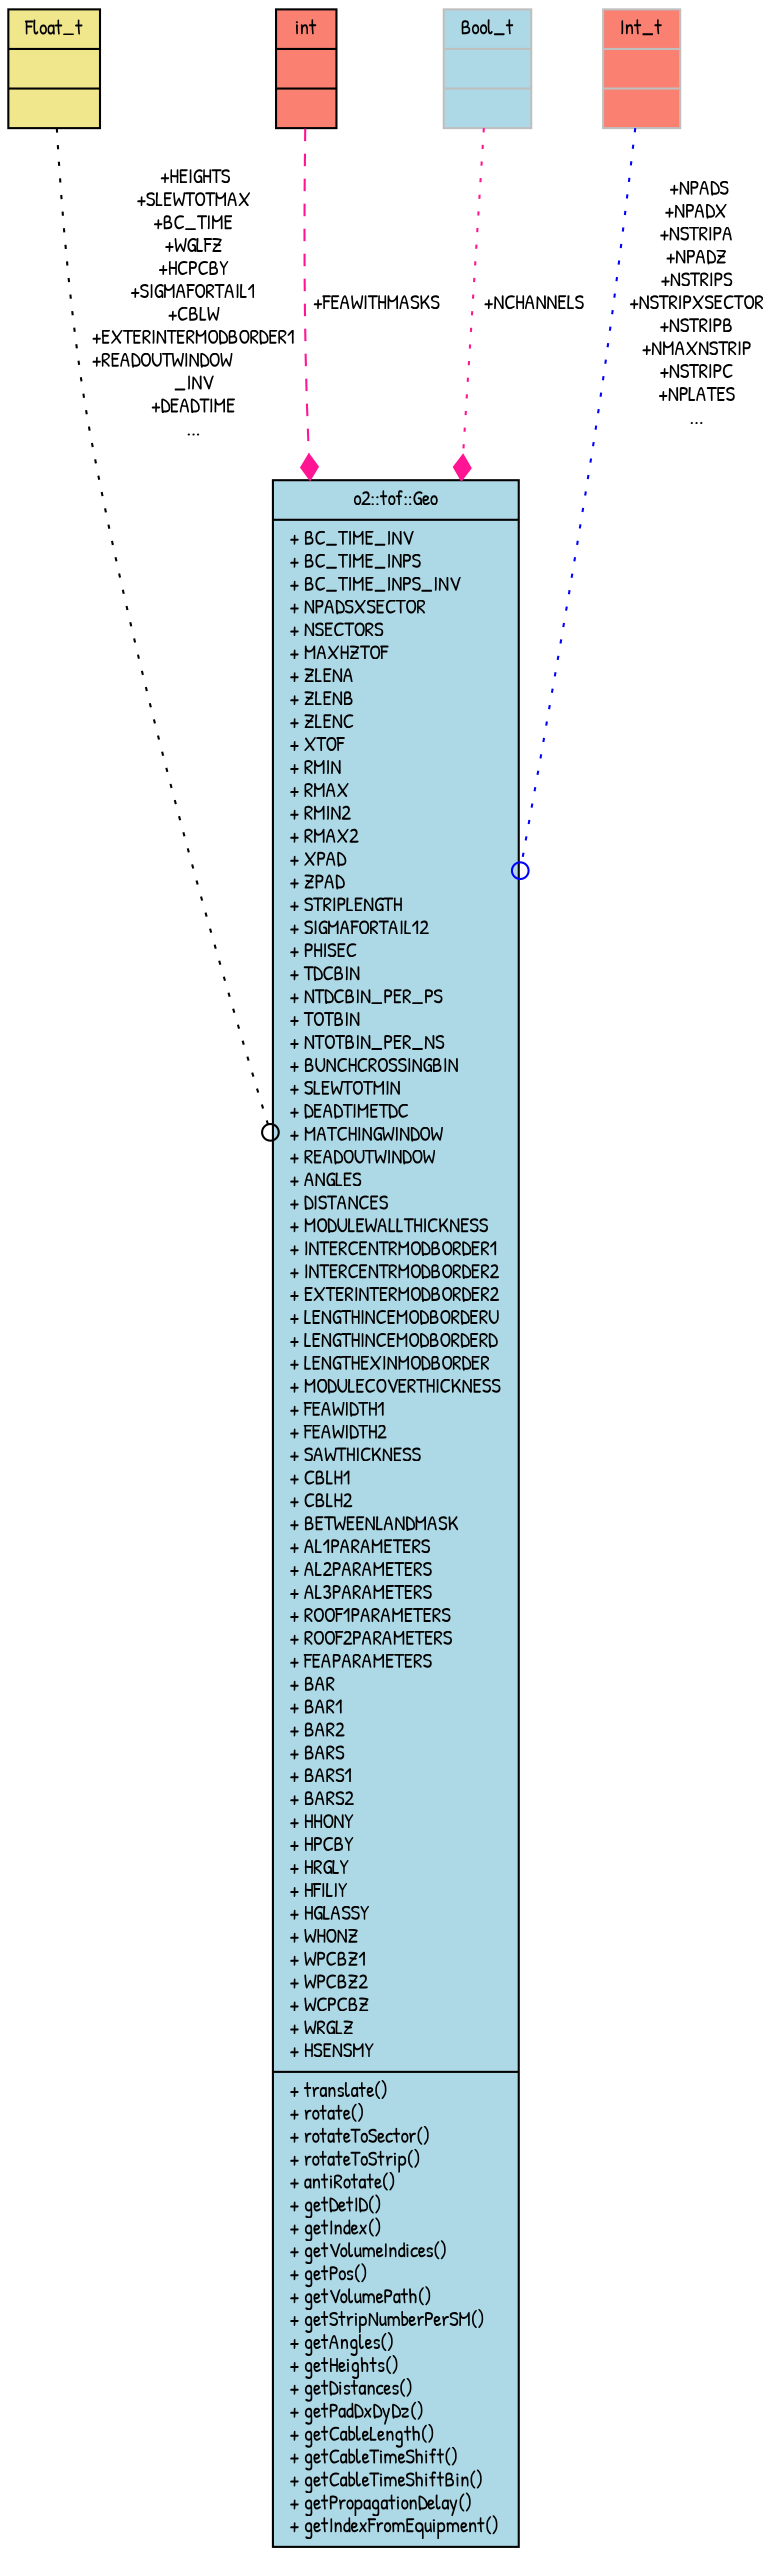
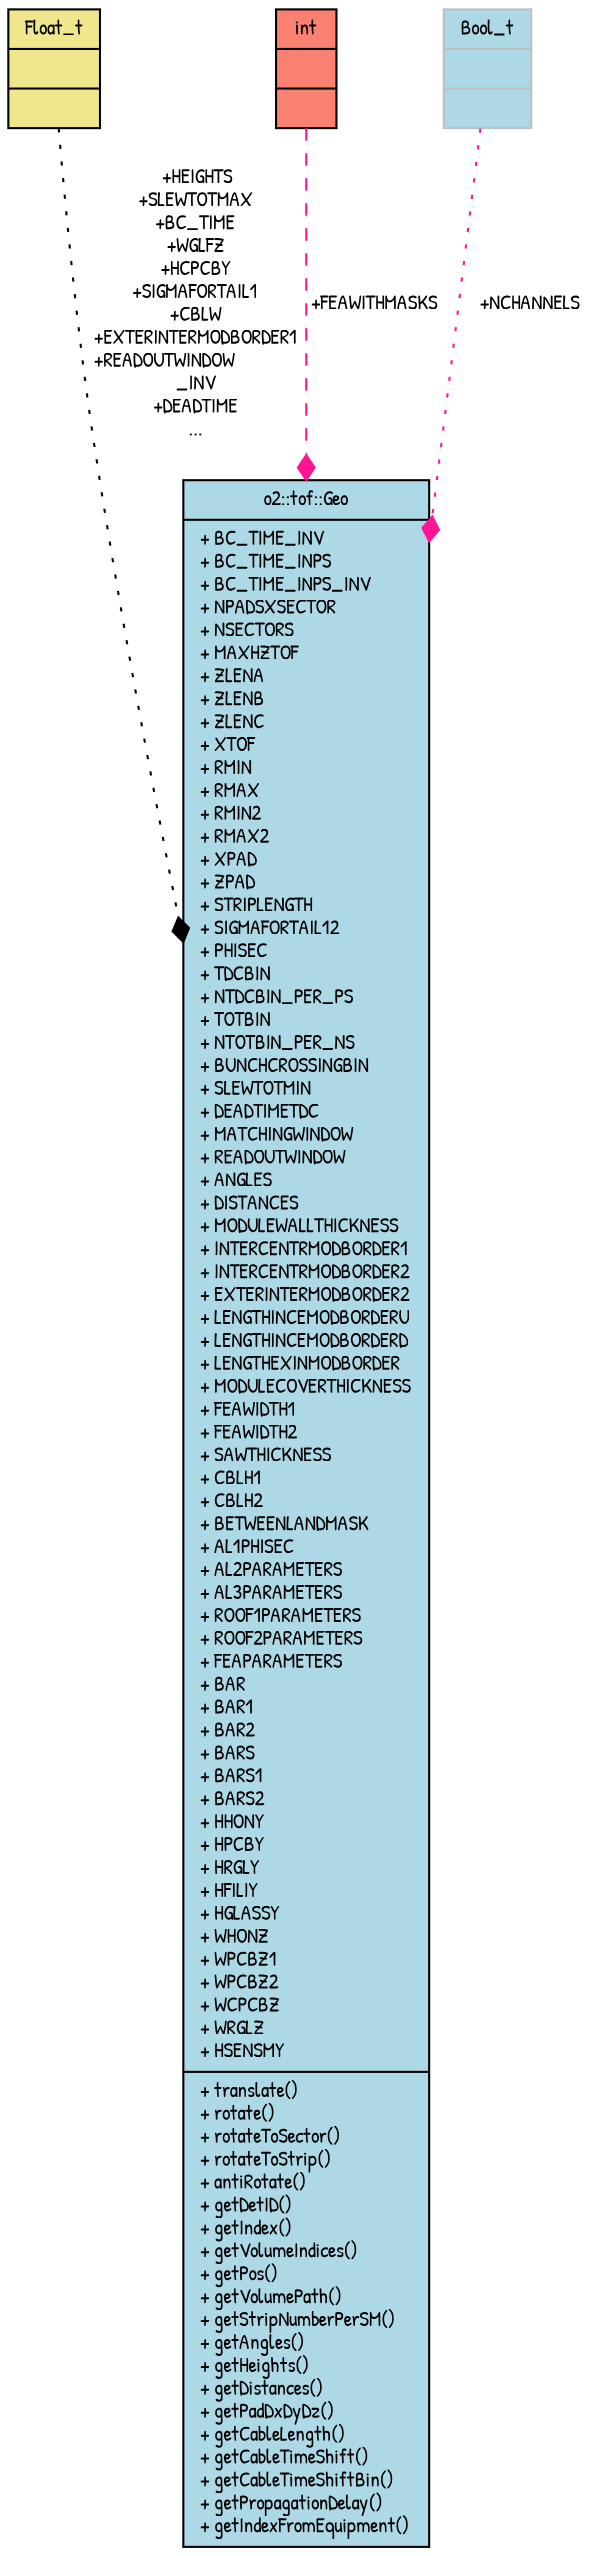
node "Int_t": removed
edge "Float_t" -> "o2::tof::Geo": arrowhead odot -> diamond
node "o2::tof::Geo": text "+ AL1PARAMETERS" -> "+ AL1PHISEC"
